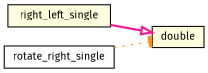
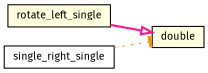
node "right_left_single": label "right_left_single" -> "rotate_left_single"
node "rotate_right_single": label "rotate_right_single" -> "single_right_single"
